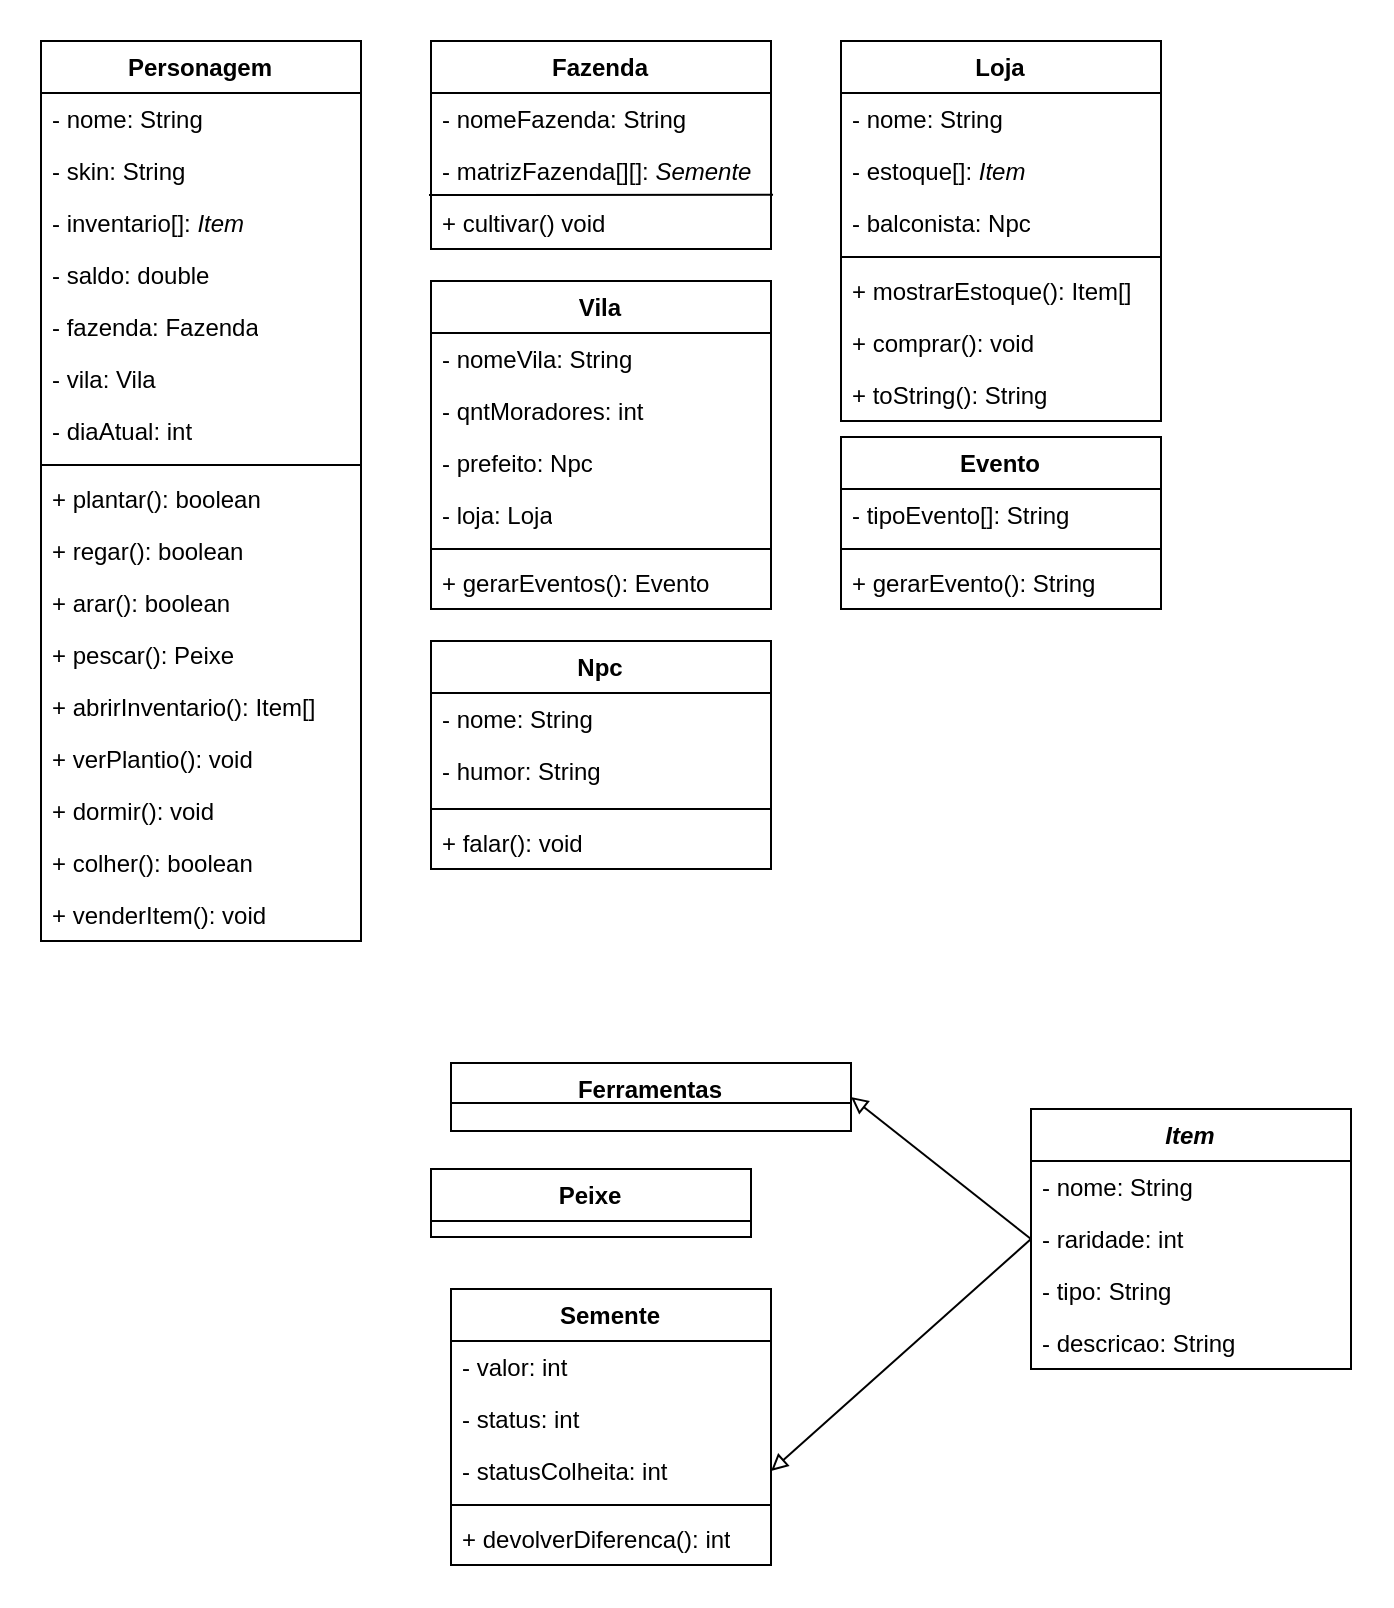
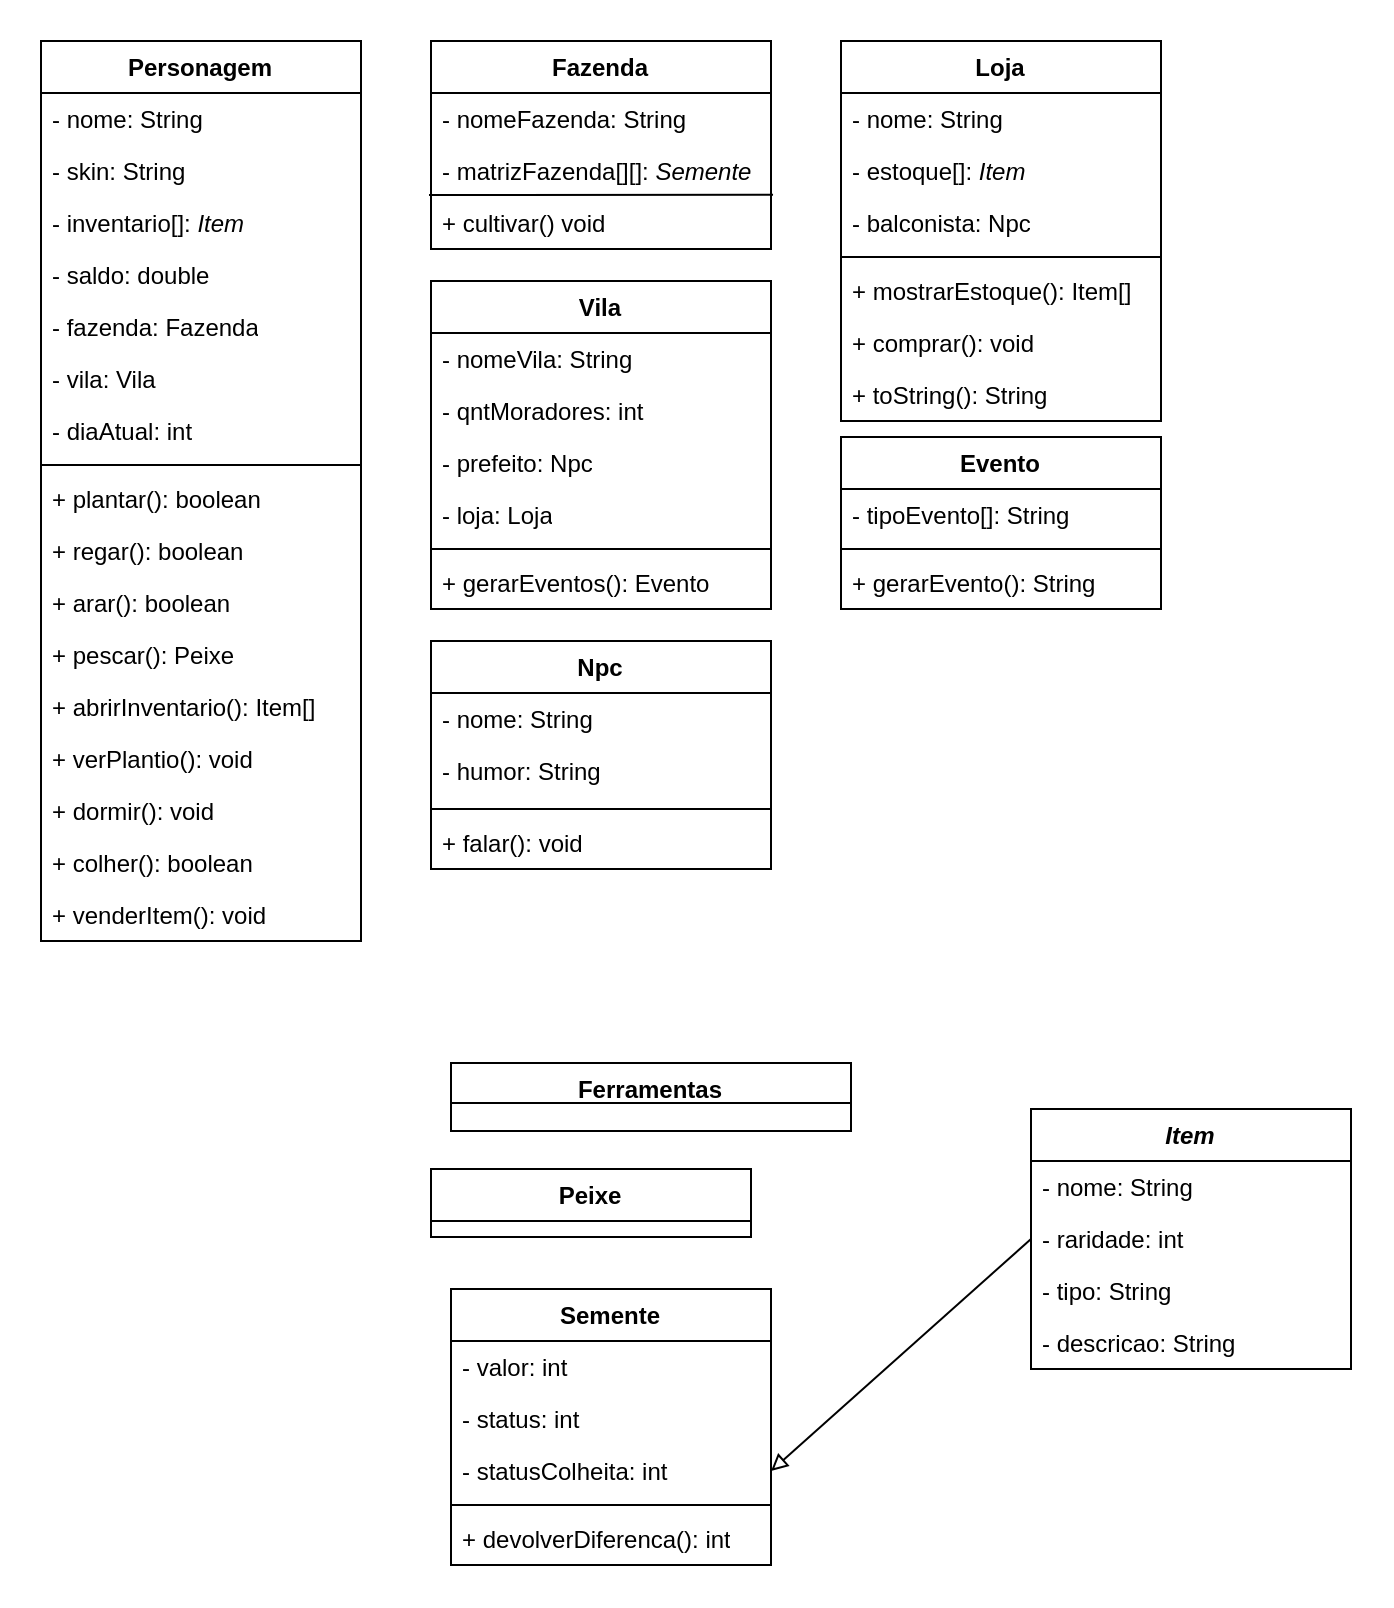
edge "- raridade: int" -> "Ferramentas": removed
